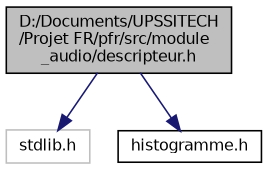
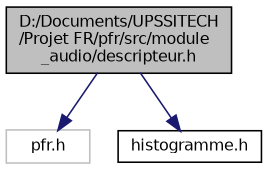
node "stdlib.h": label "stdlib.h" -> "pfr.h"
